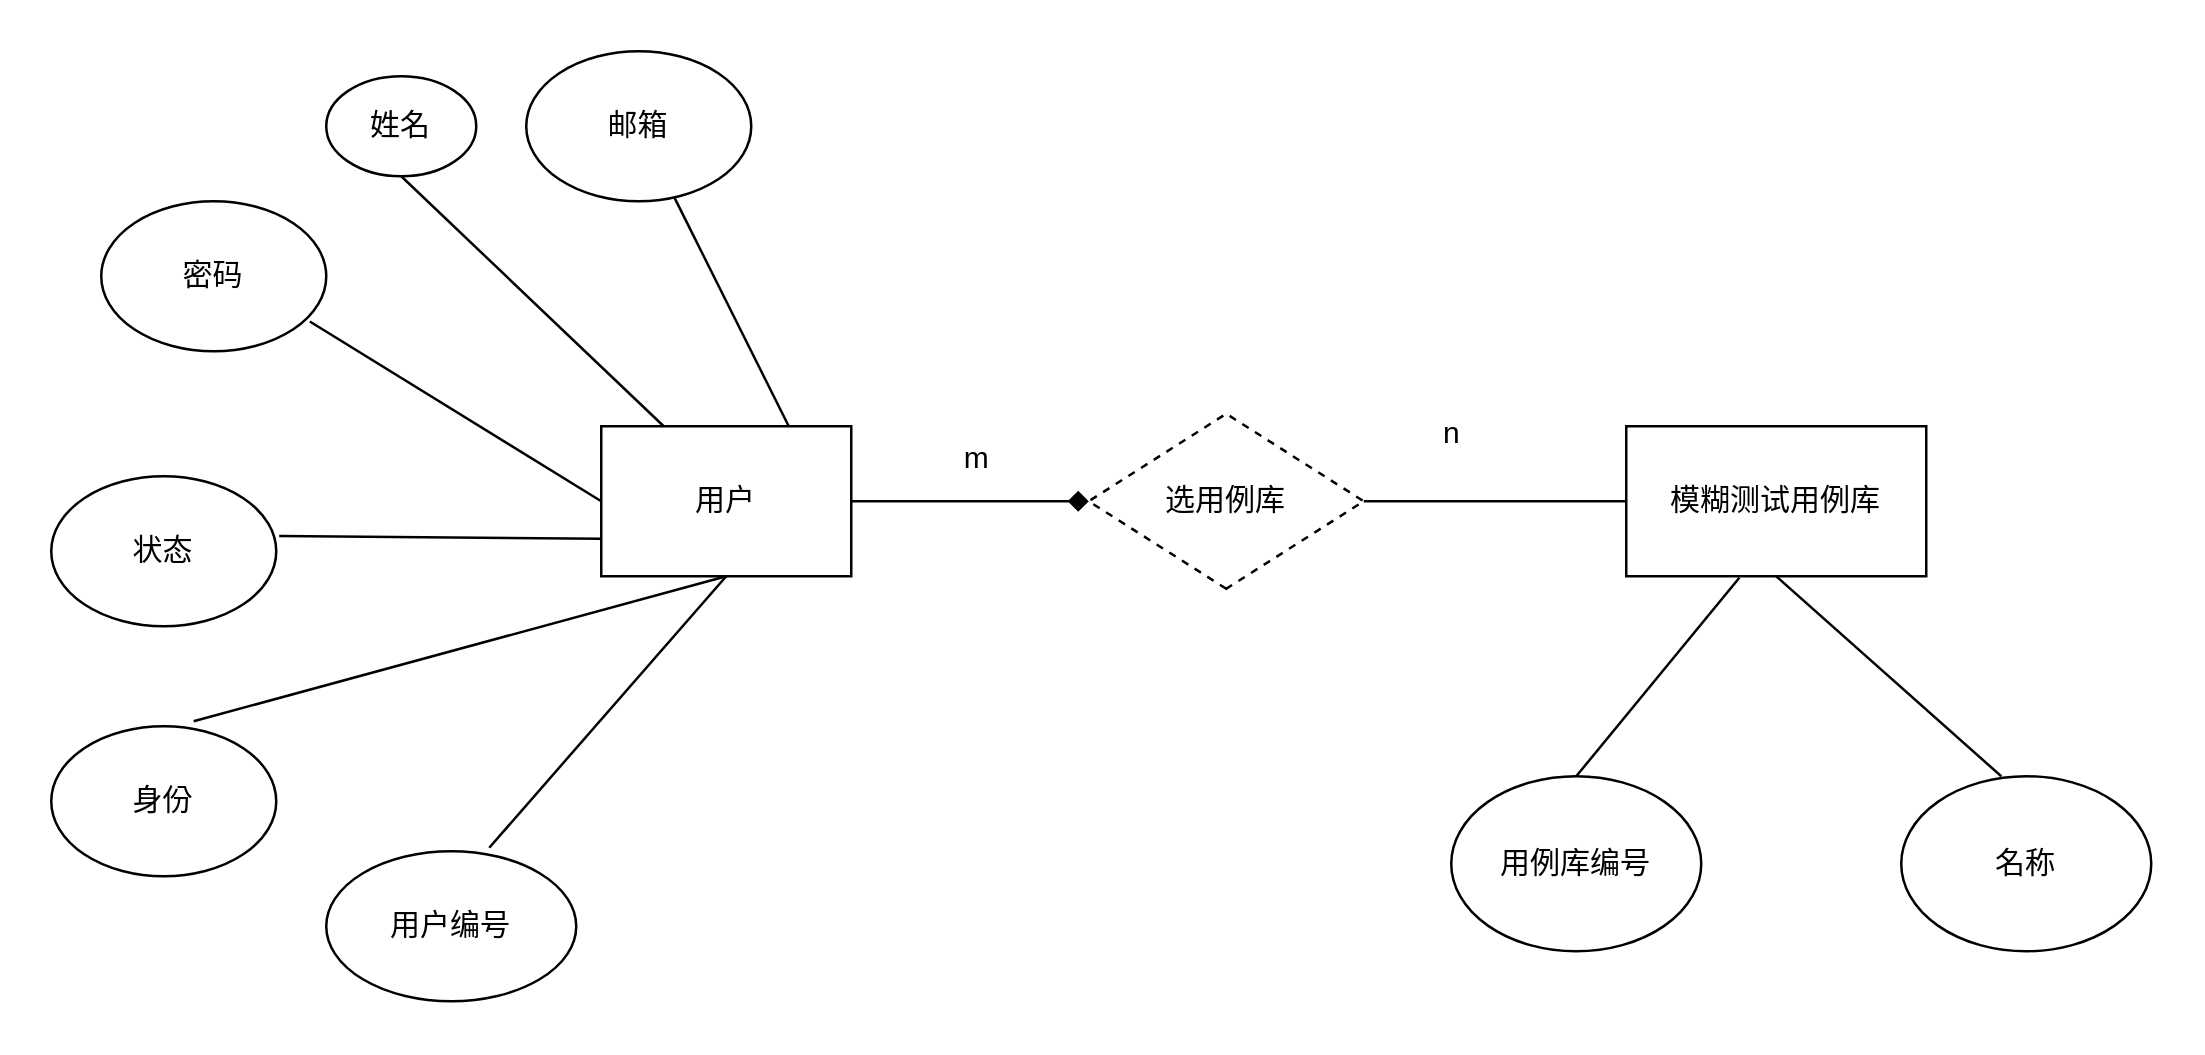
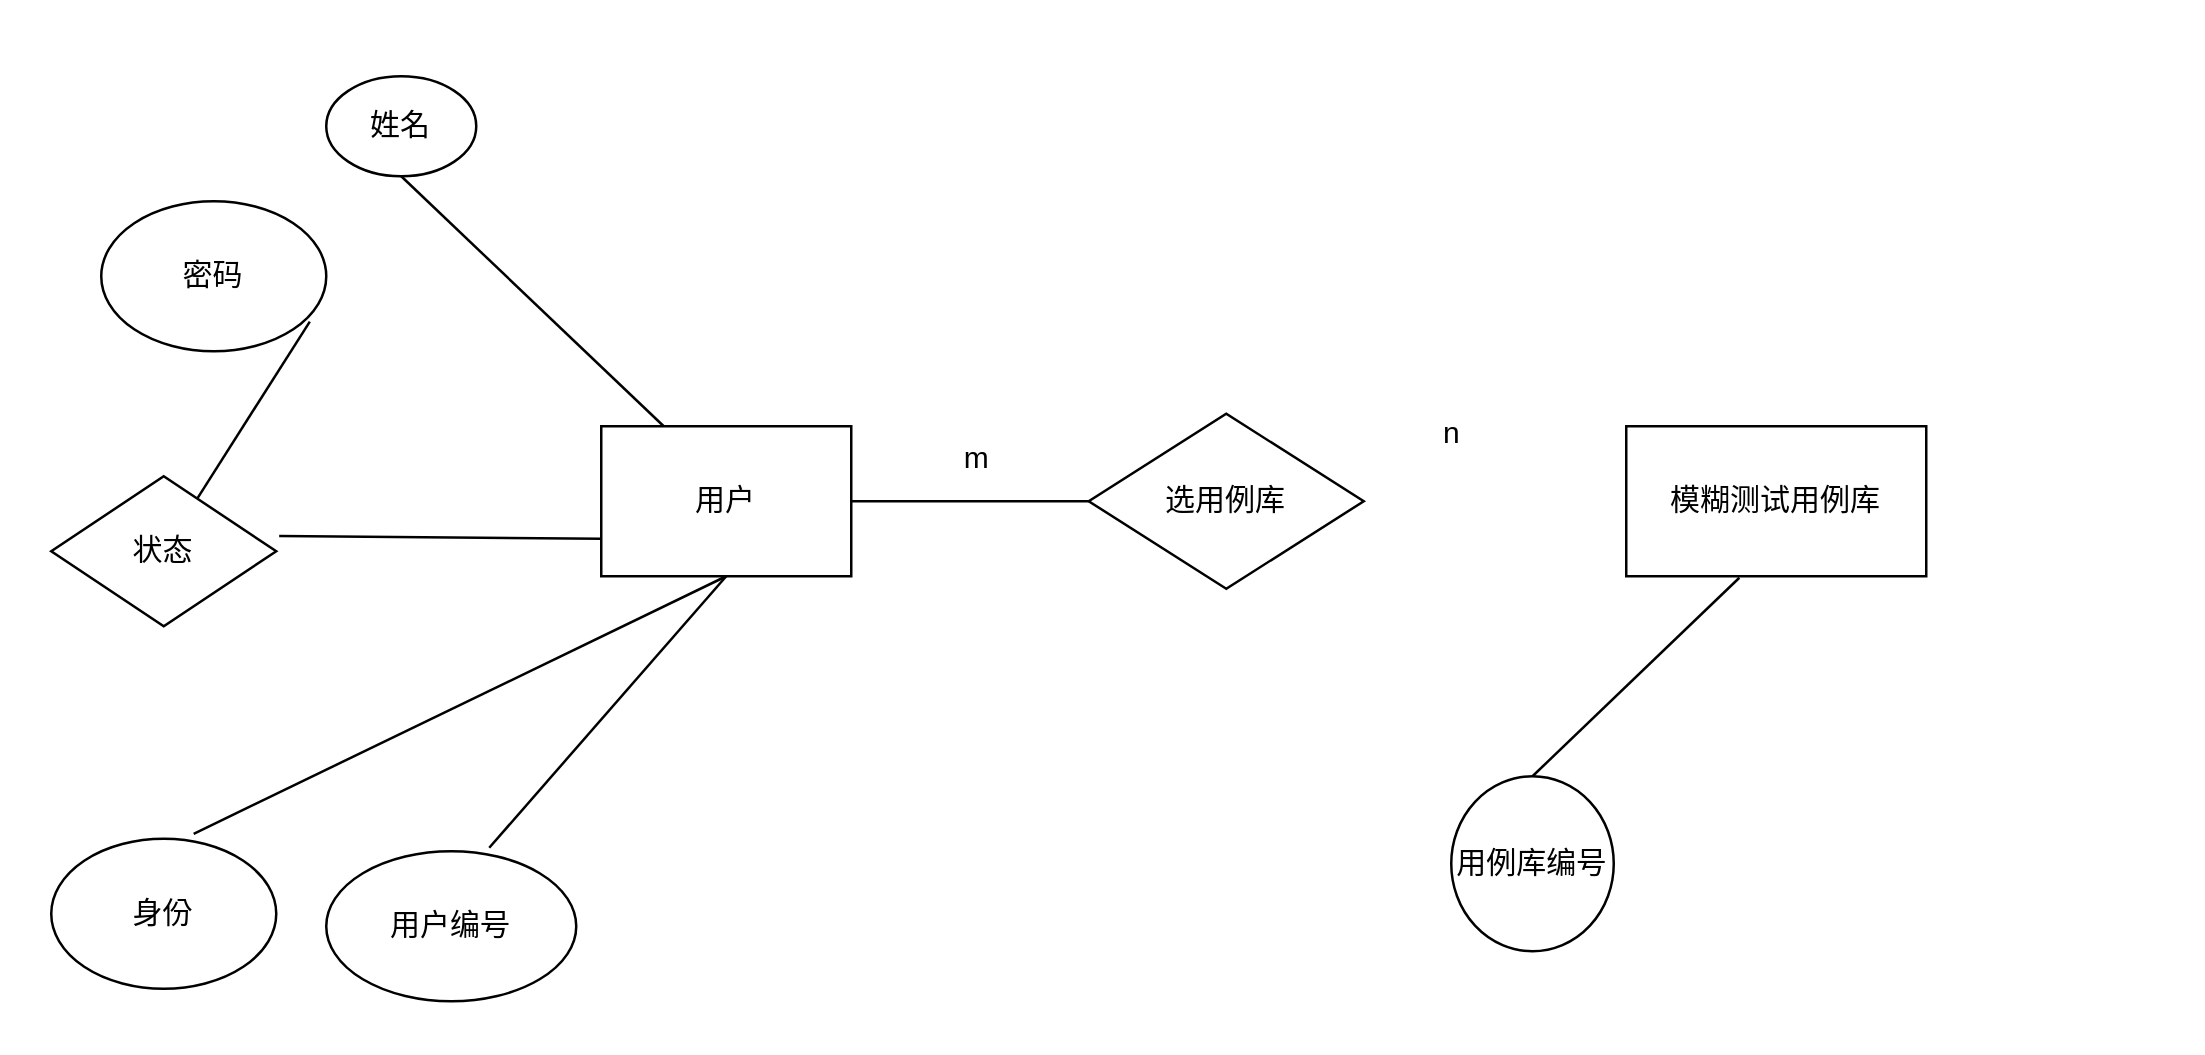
node "邮箱": removed
edge "邮箱" -- "用户": removed
edge "密码" -- "用户": now "密码" -- "状态"
edge "用户" -> "选用例库": arrowhead diamond -> none
node "选用例库": style dashed -> solid
edge "选用例库" -- "模糊测试用例库": removed
node "状态": shape ellipse -> diamond
edge "模糊测试用例库" -- "名称": removed
node "身份": moved (164, 801) -> (164, 914)
node "用例库编号": size 250x175 -> 163x175
node "名称": removed
